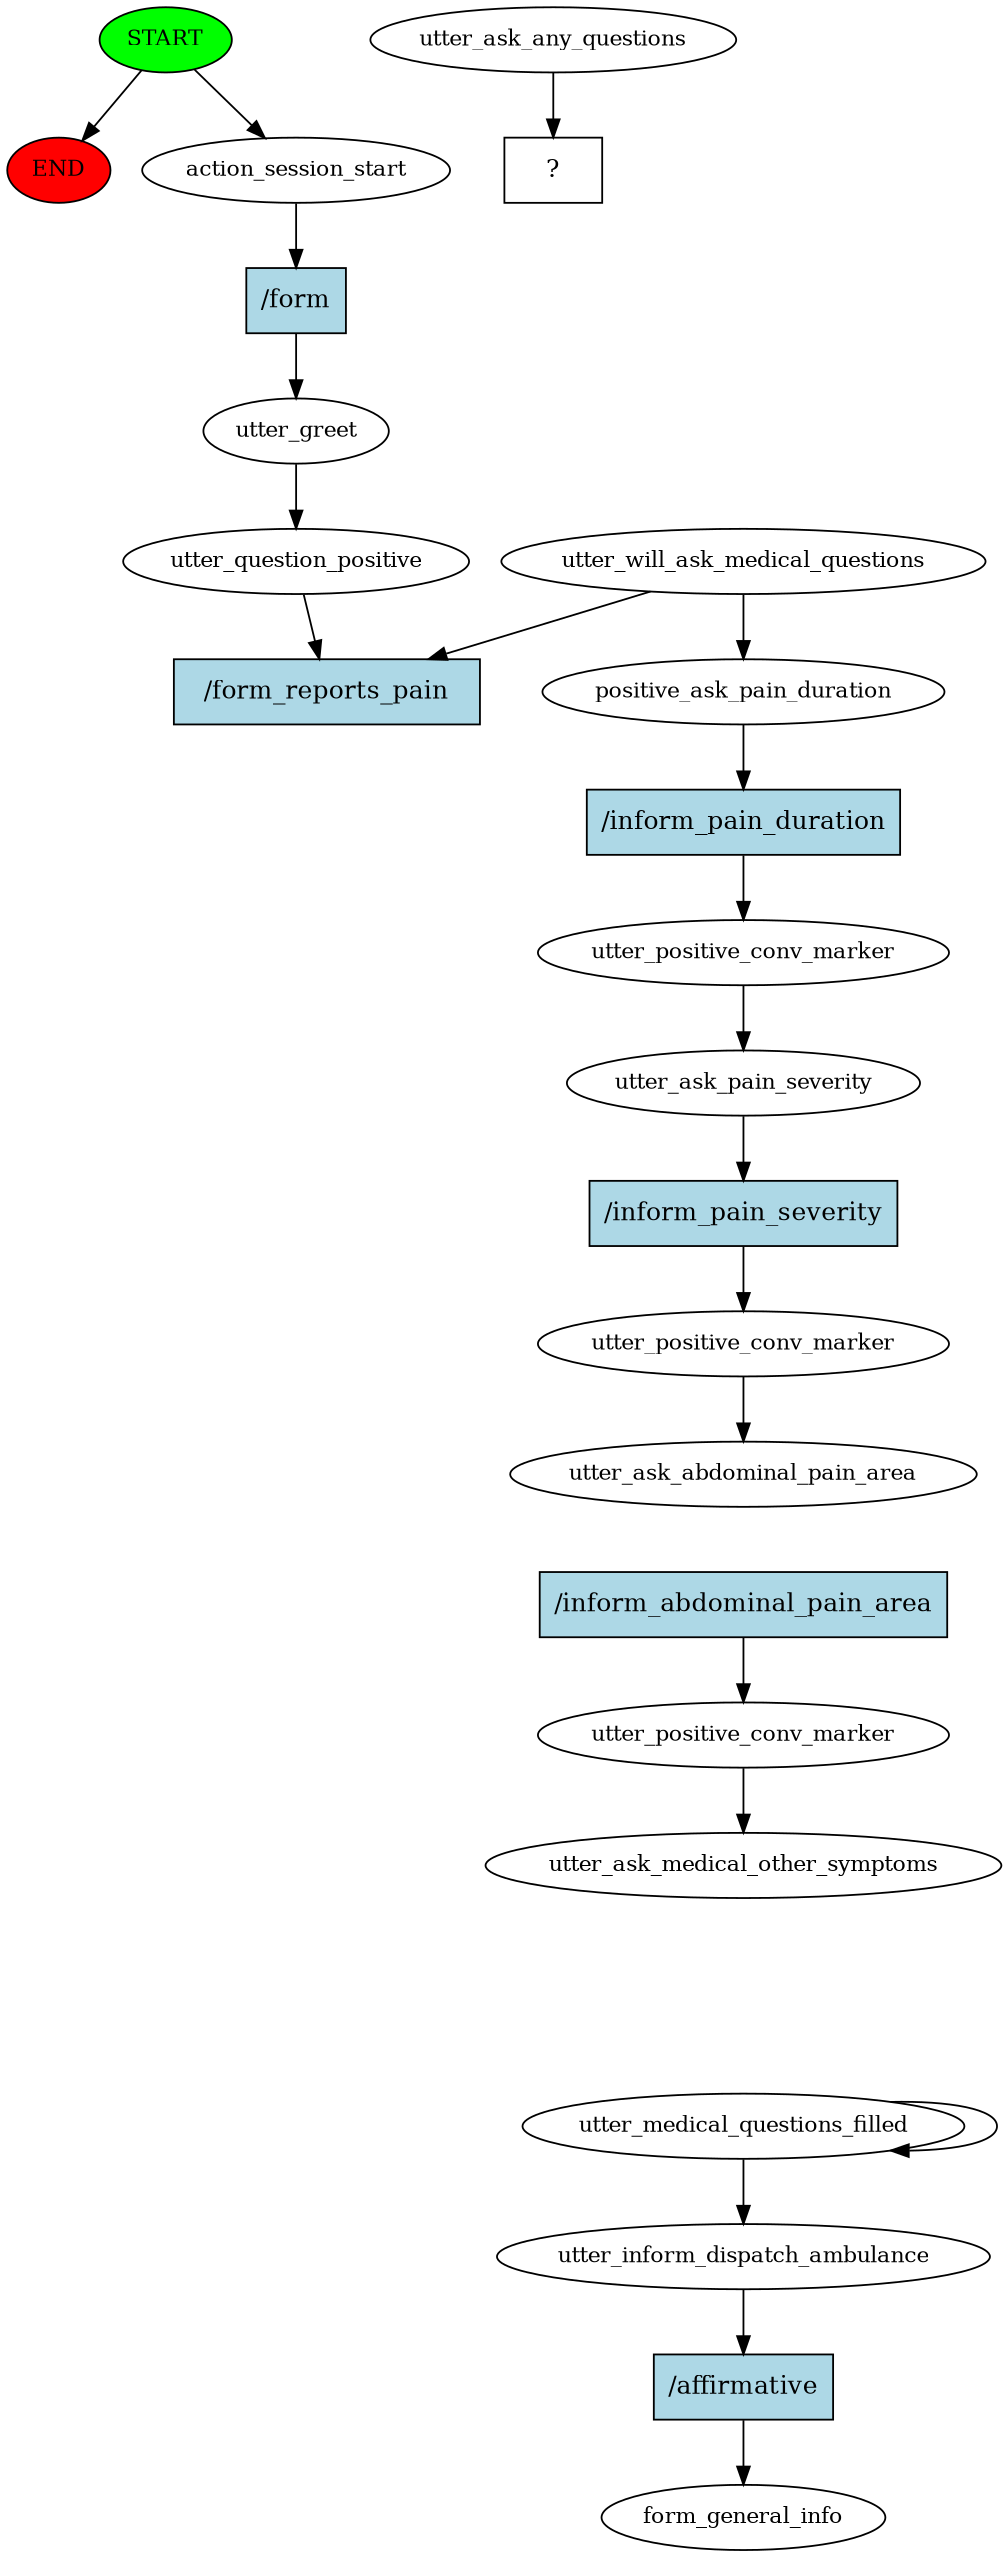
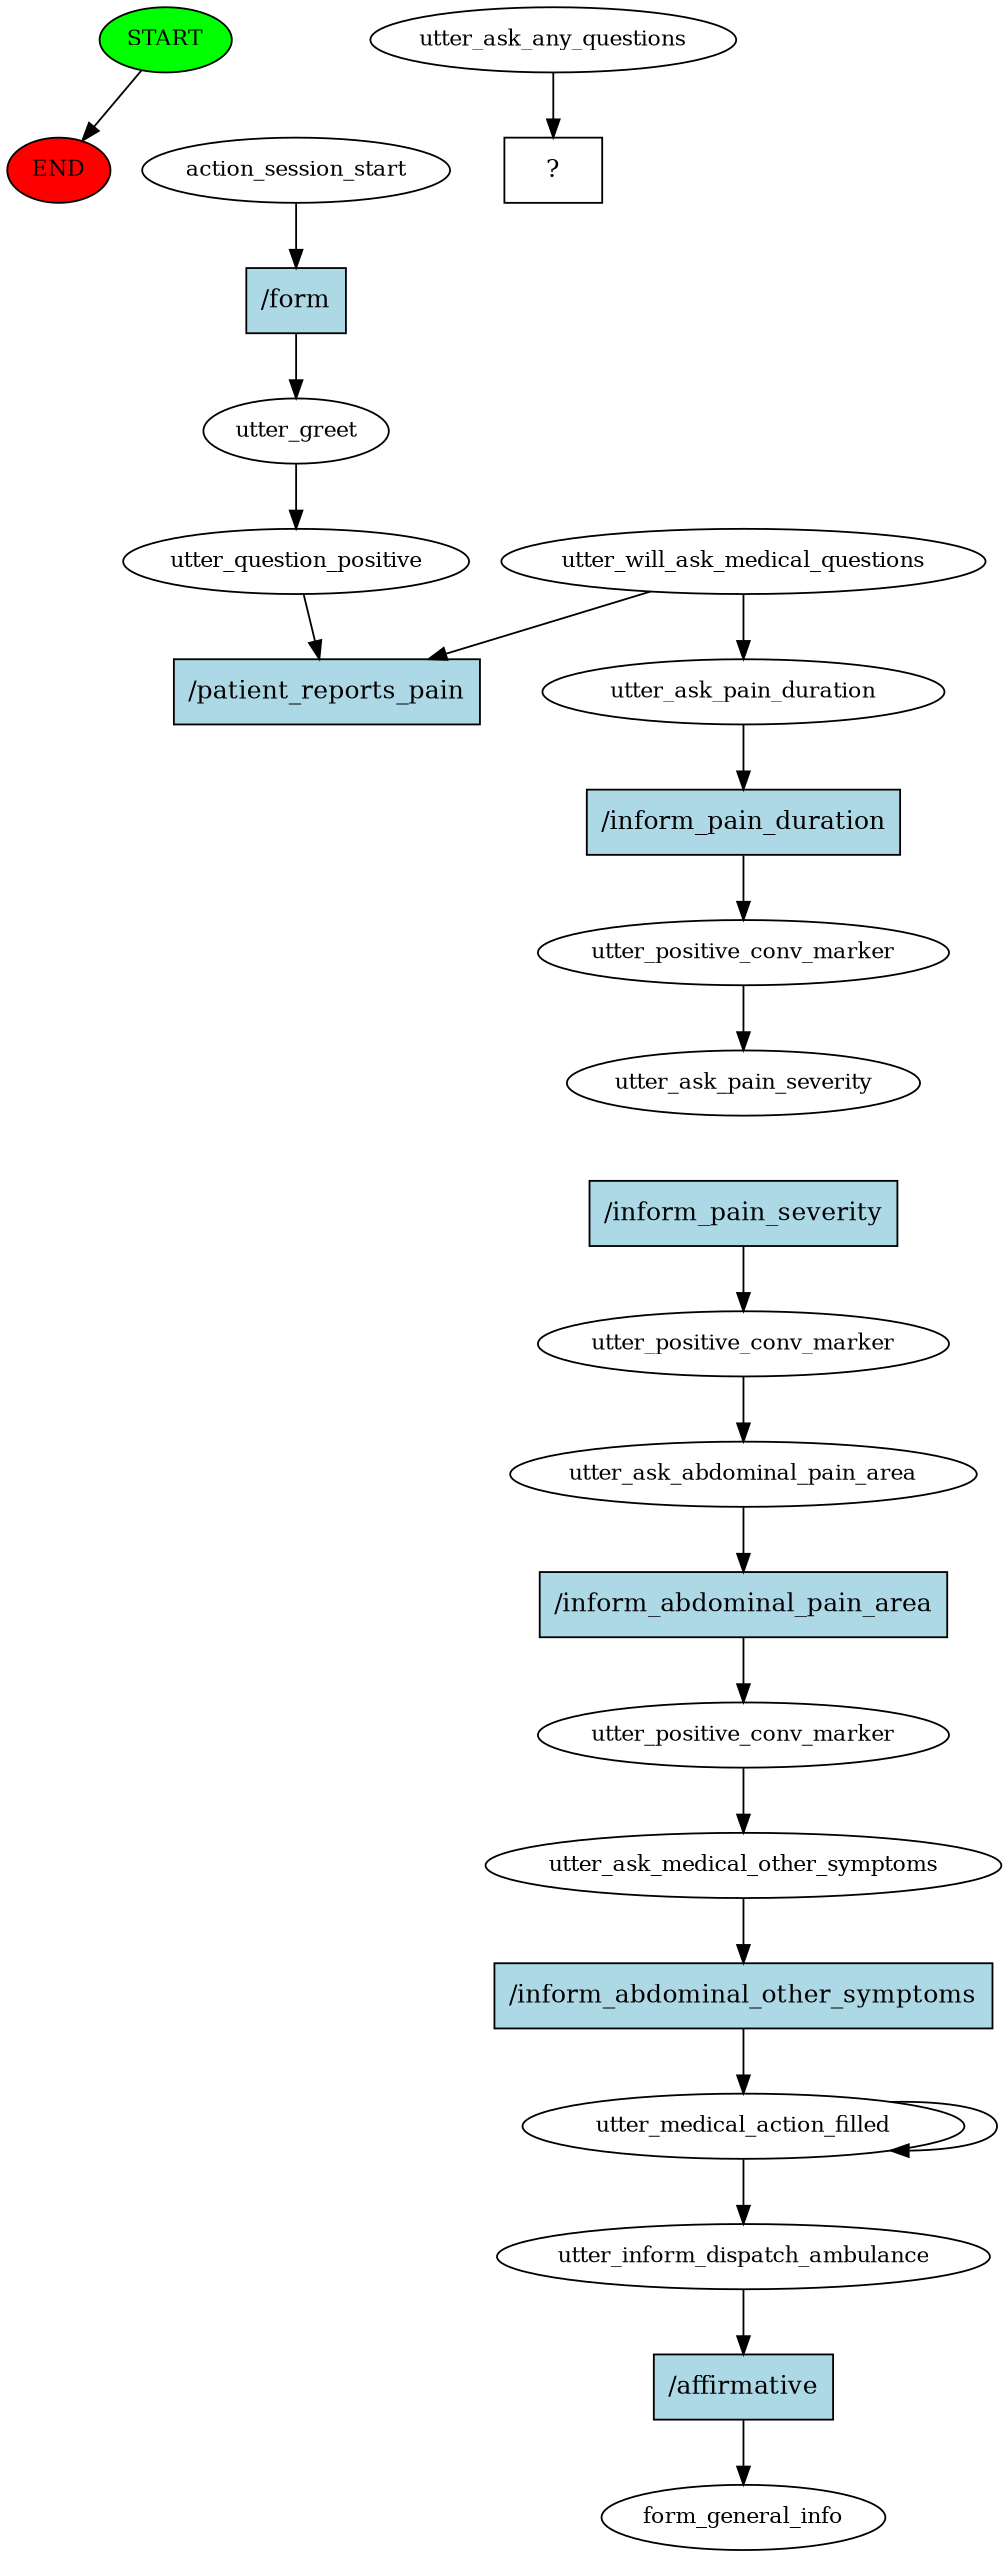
edge "START" -> "action_session_start": removed
node "/form_reports_pain": label "/form_reports_pain" -> "/patient_reports_pain"
node "positive_ask_pain_duration": label "positive_ask_pain_duration" -> "utter_ask_pain_duration"
edge "utter_ask_pain_severity" -> "/inform_pain_severity": removed
edge "utter_ask_abdominal_pain_area" -> "/inform_abdominal_pain_area": added
node "/inform_abdominal_other_symptoms": added
node "utter_medical_questions_filled": label "utter_medical_questions_filled" -> "utter_medical_action_filled"
